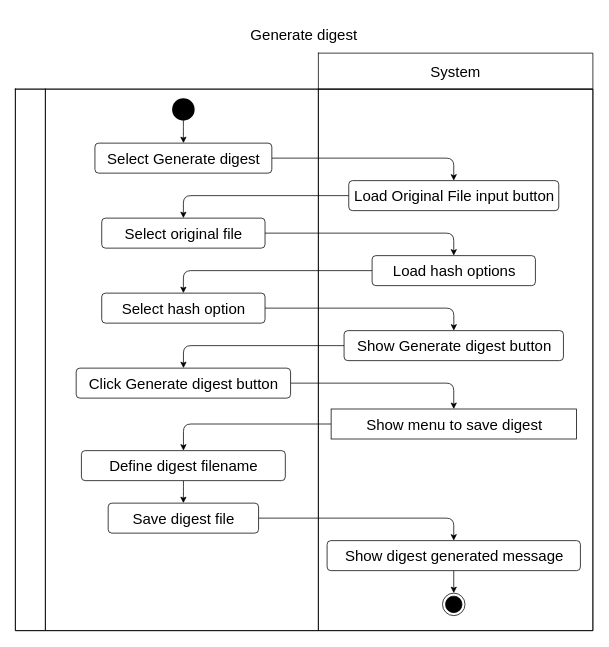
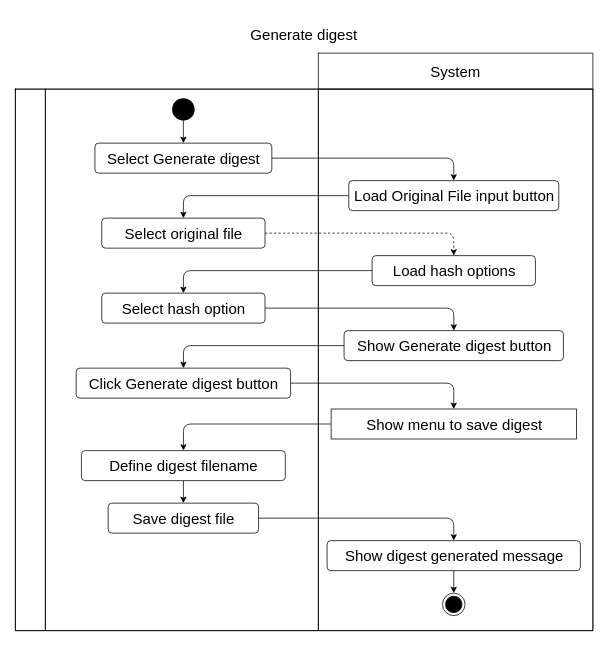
edge "Select original file" -> "Load hash options": style solid -> dashed
